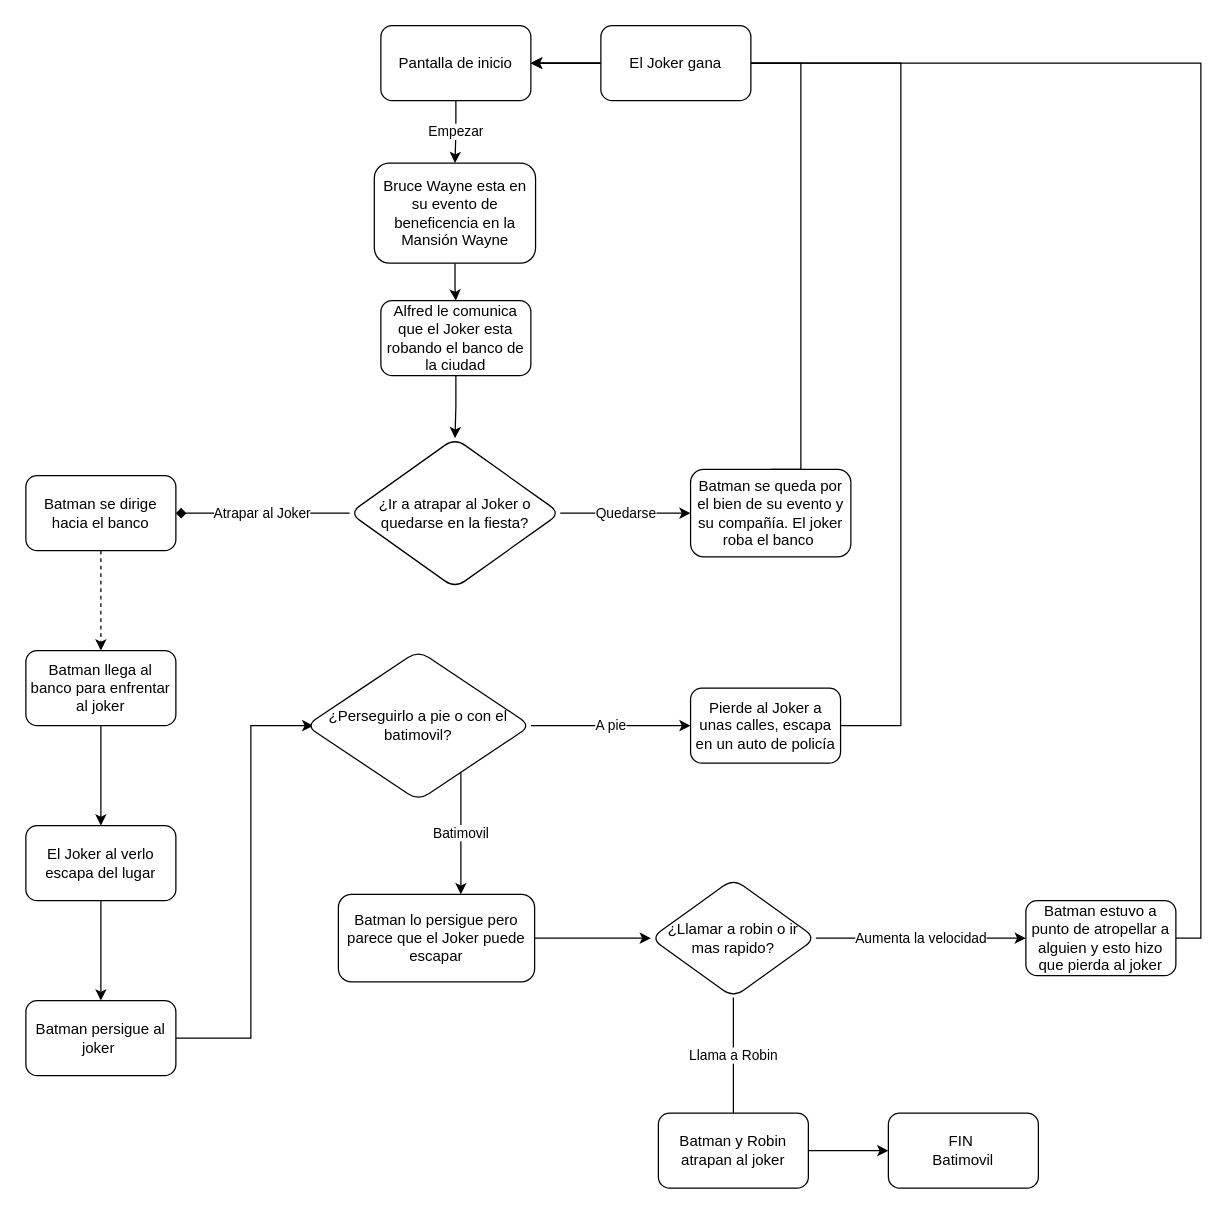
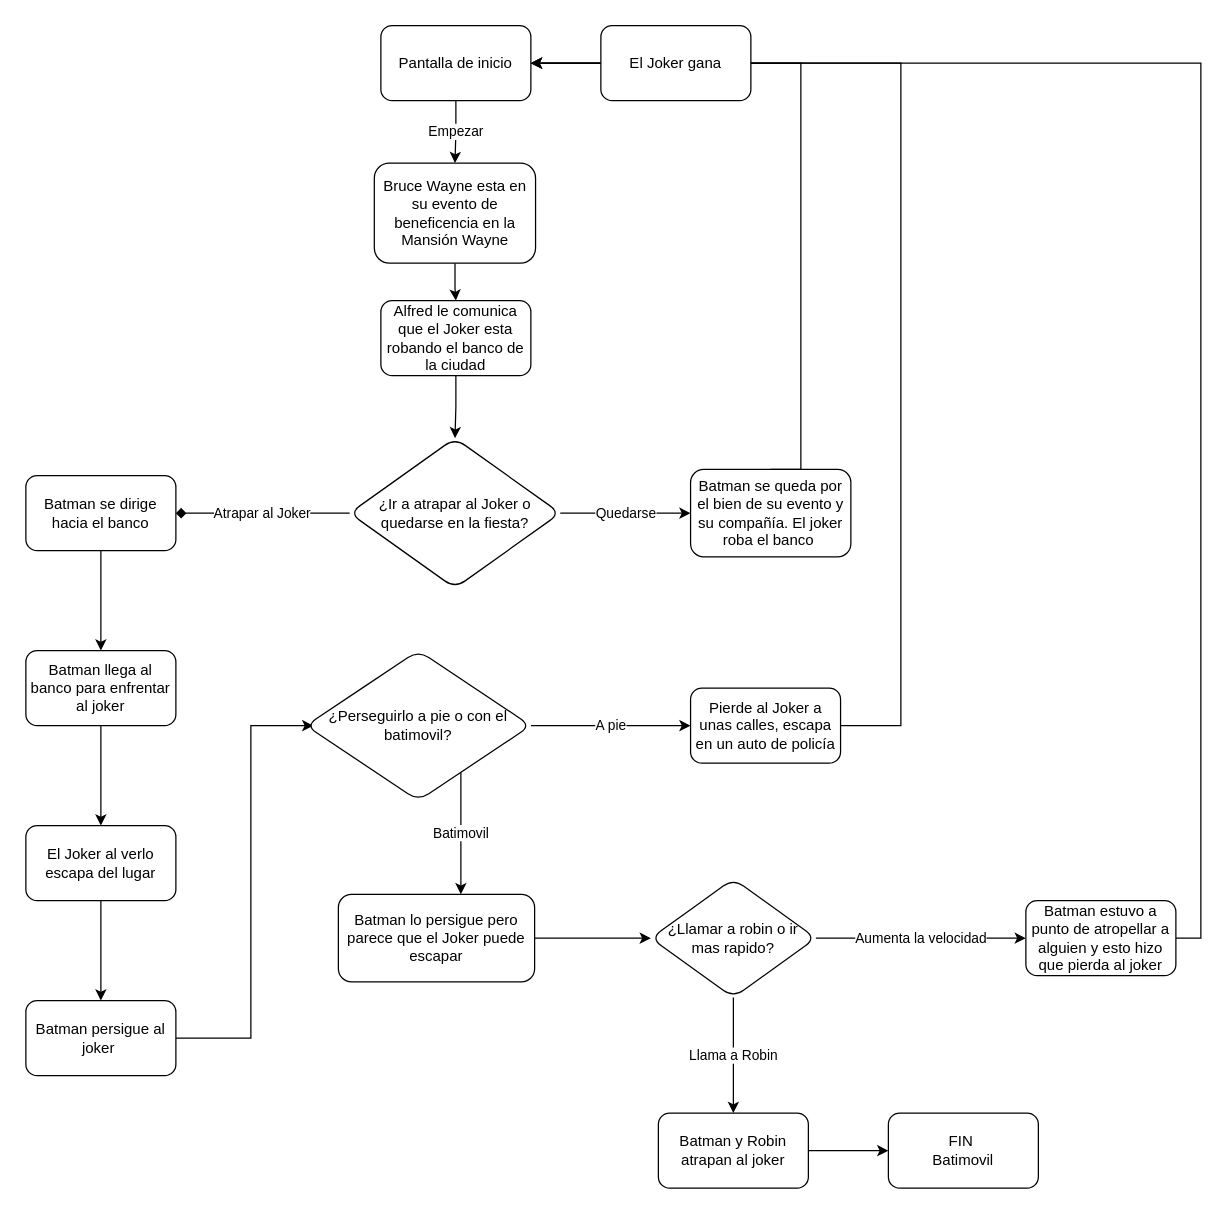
edge "Batman se dirige hacia el banco" -> "Batman llega al banco para enfrentar al joker": style dashed -> solid
edge "¿Llamar a robin o ir mas rapido?" -- "Batman y Robin atrapan al joker": arrowhead none -> classic
